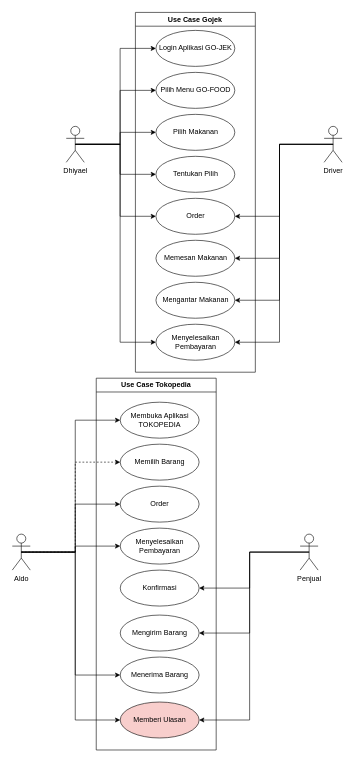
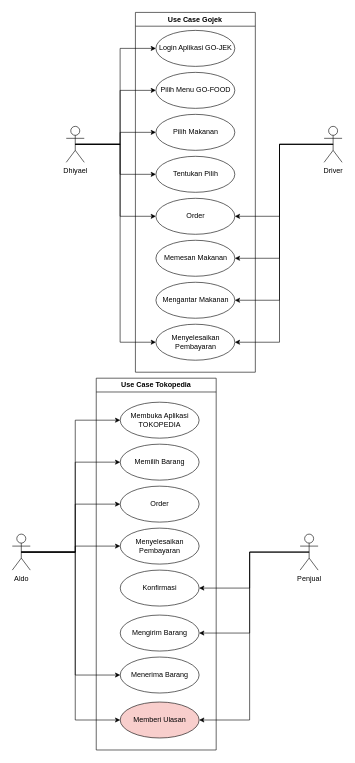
edge "Aldo" -> "Memilih Barang": style dashed -> solid
